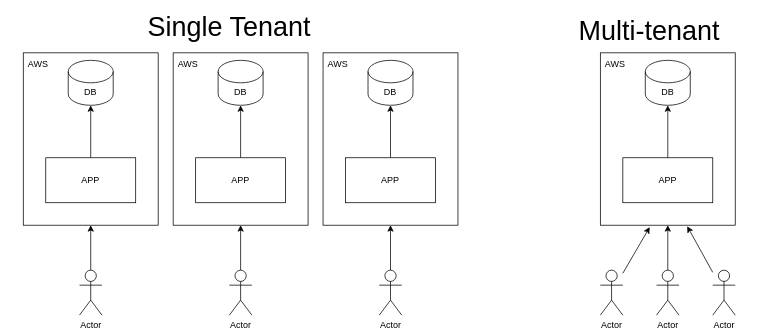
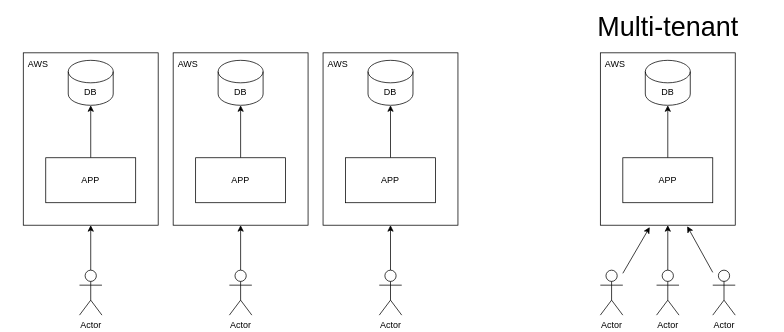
node "Single Tenant": removed
node "Multi-tenant": moved (649, 30) -> (668, 27)
